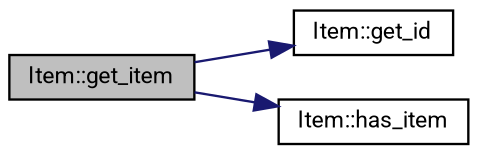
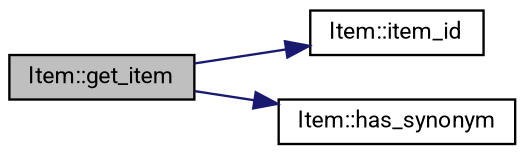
node "Item::get_id": label "Item::get_id" -> "Item::item_id"
node "Item::has_item": label "Item::has_item" -> "Item::has_synonym"
